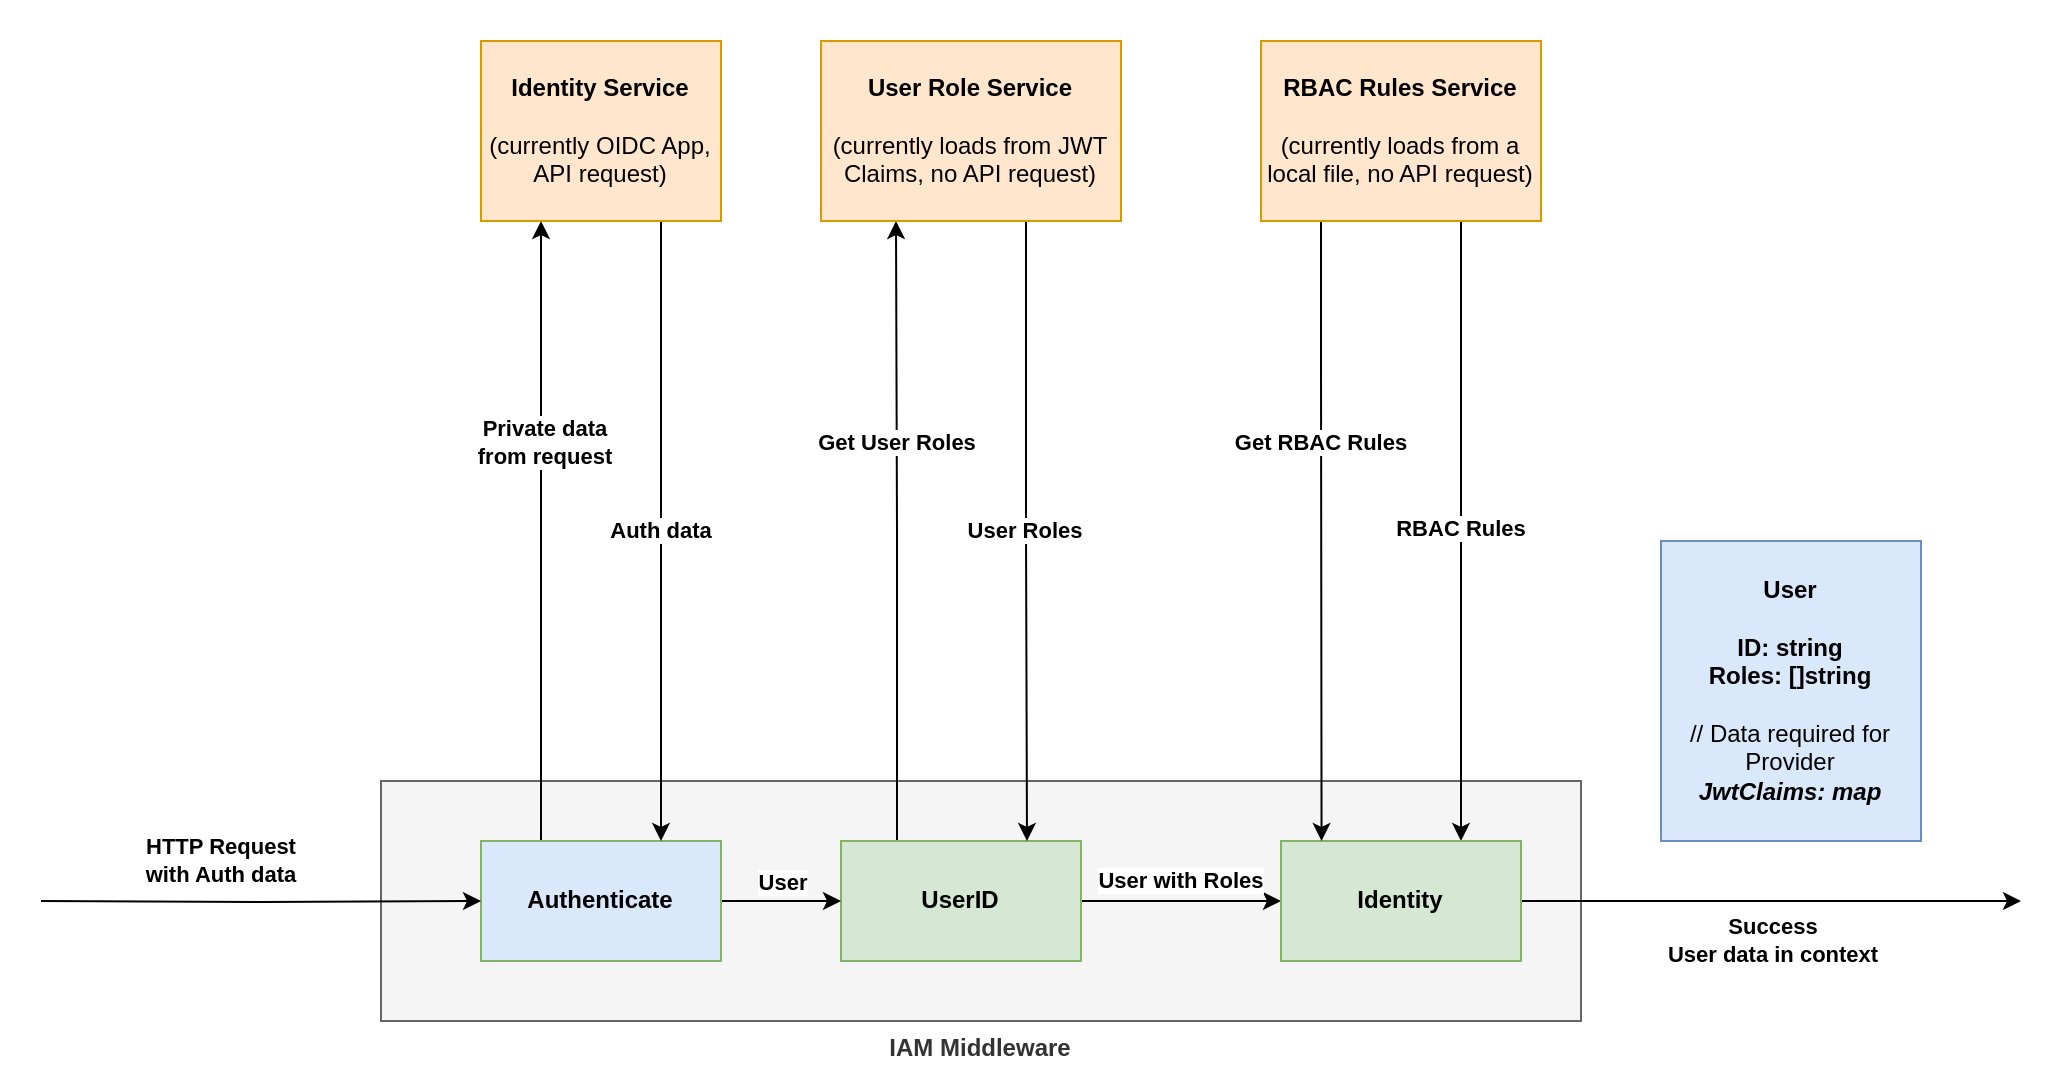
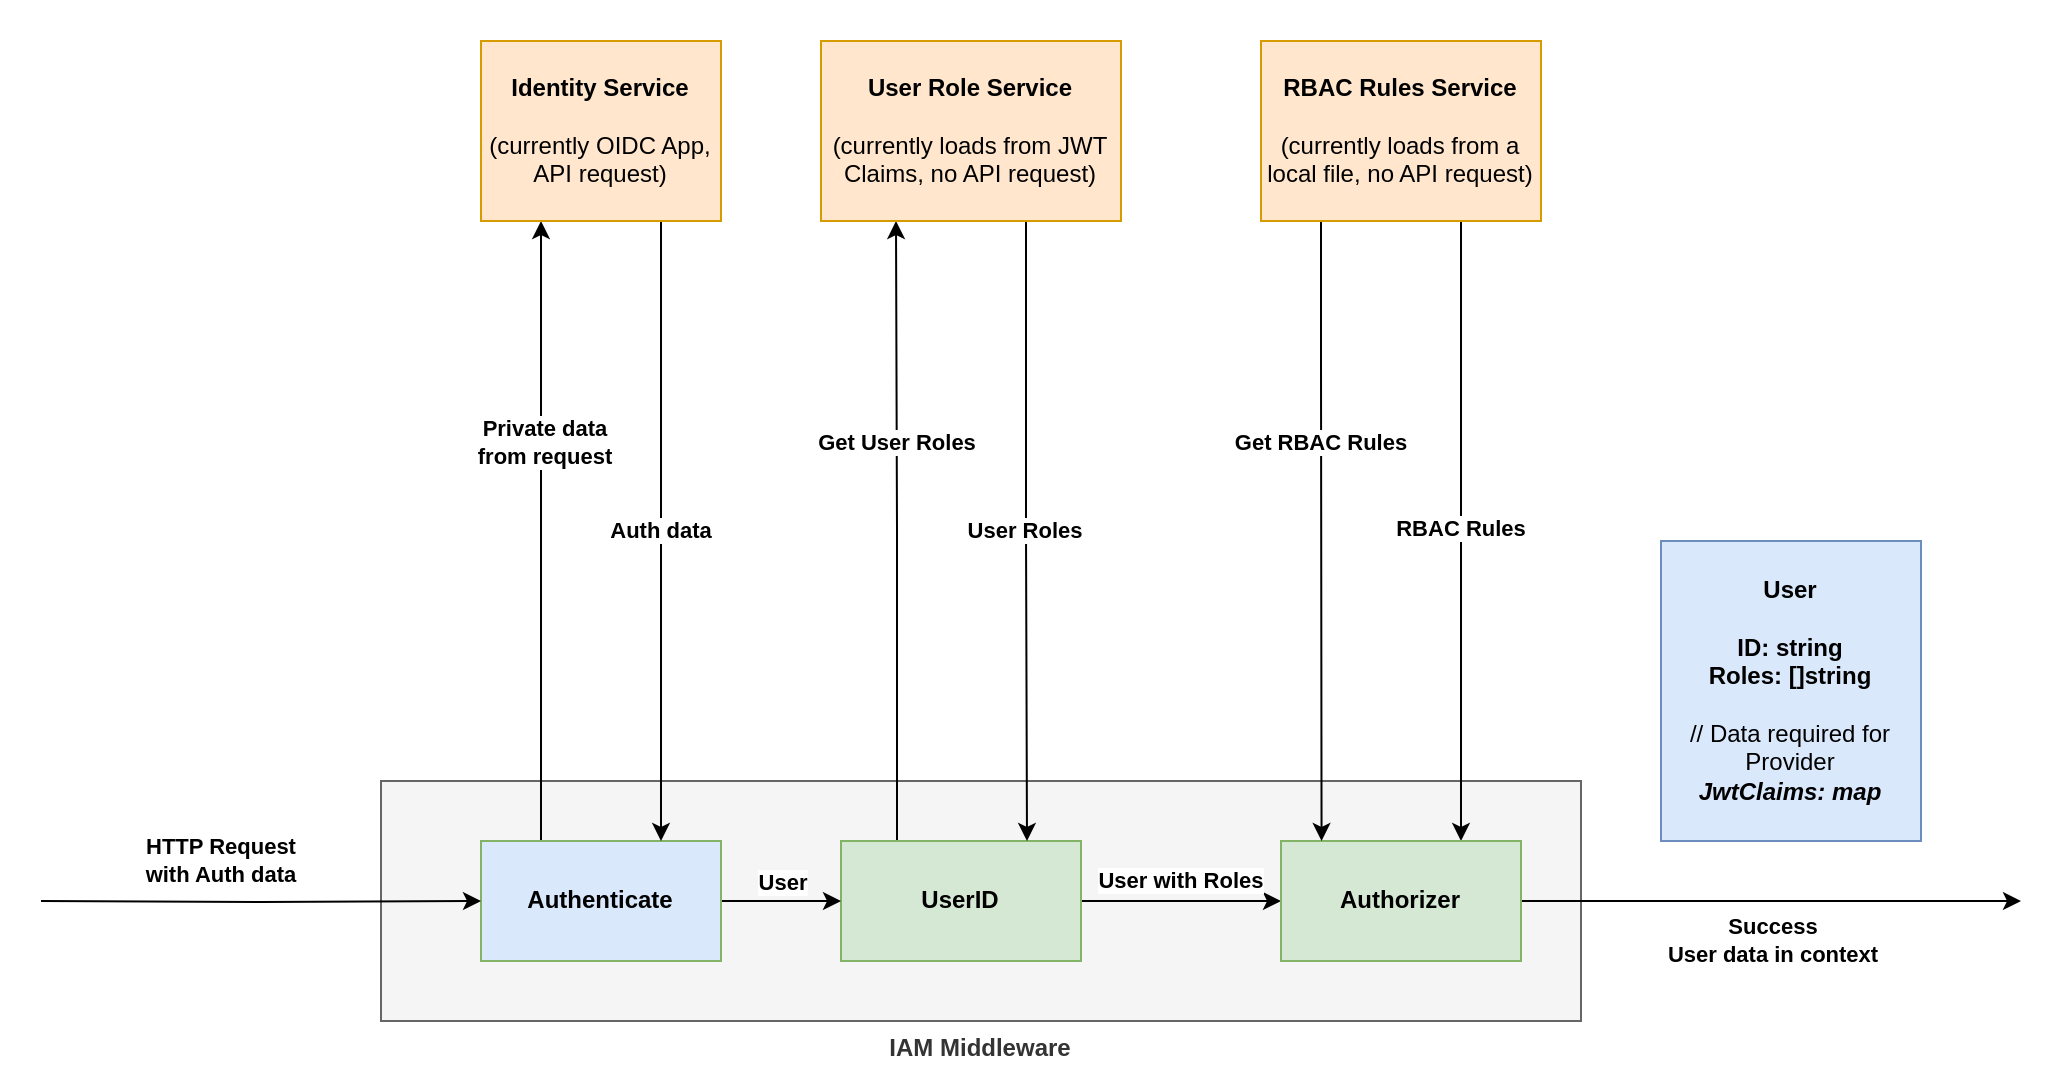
node "Identity": label "Identity" -> "Authorizer"
